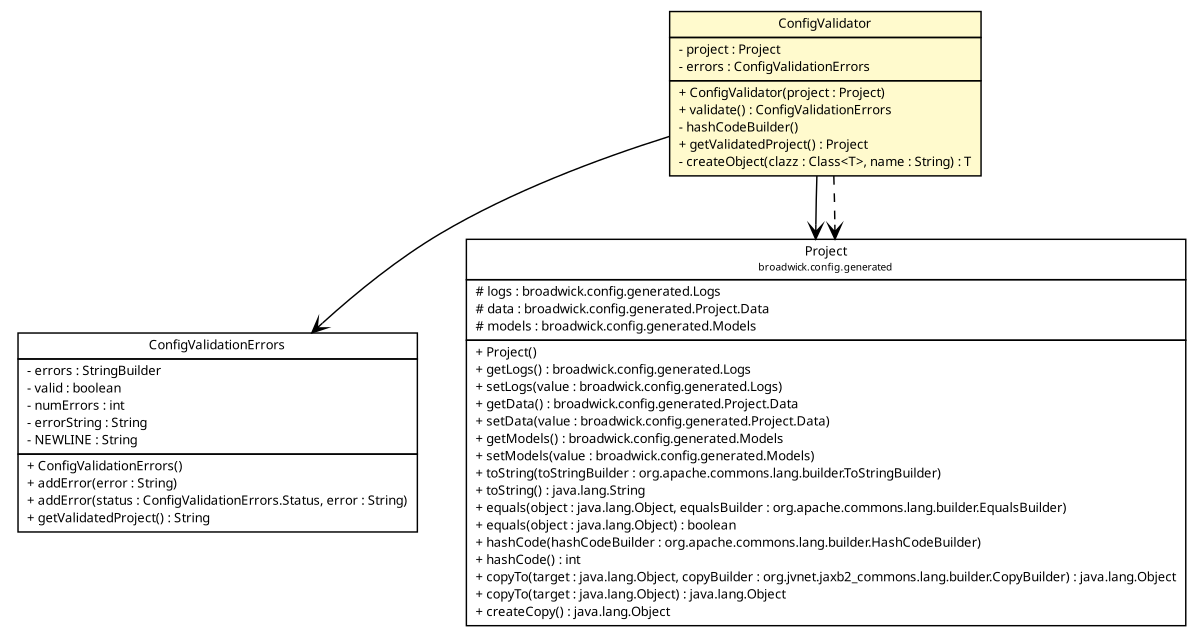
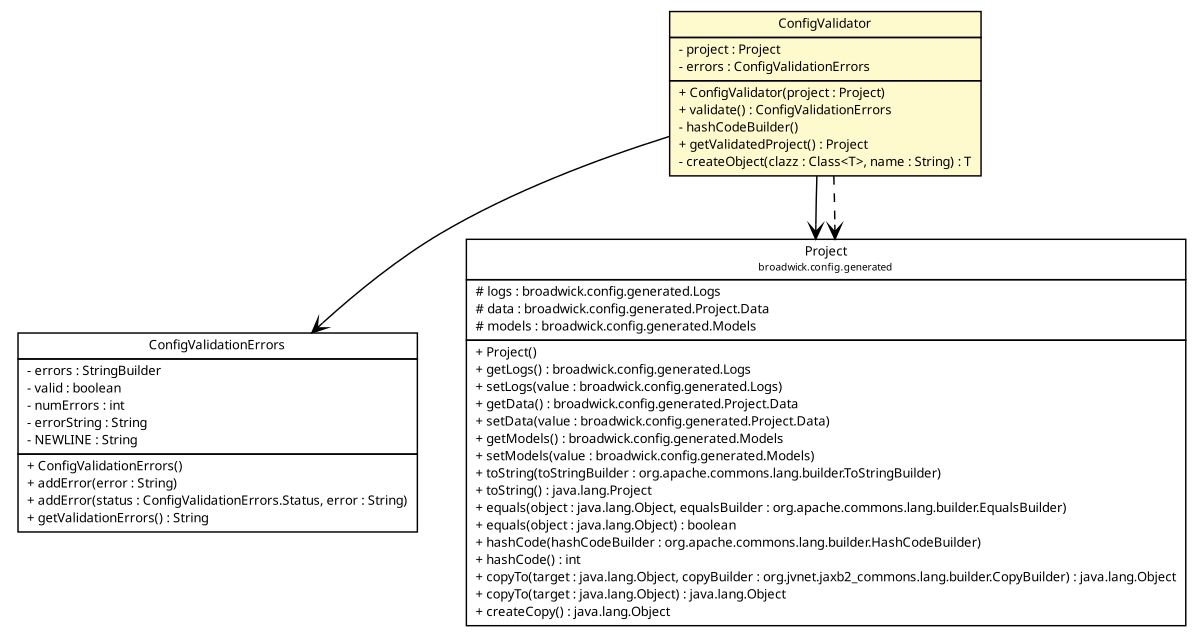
node "Project": text "+ toString() : java.lang.String" -> "+ toString() : java.lang.Project"
node "ConfigValidationErrors": text "+ getValidatedProject() : String" -> "+ getValidationErrors() : String"
